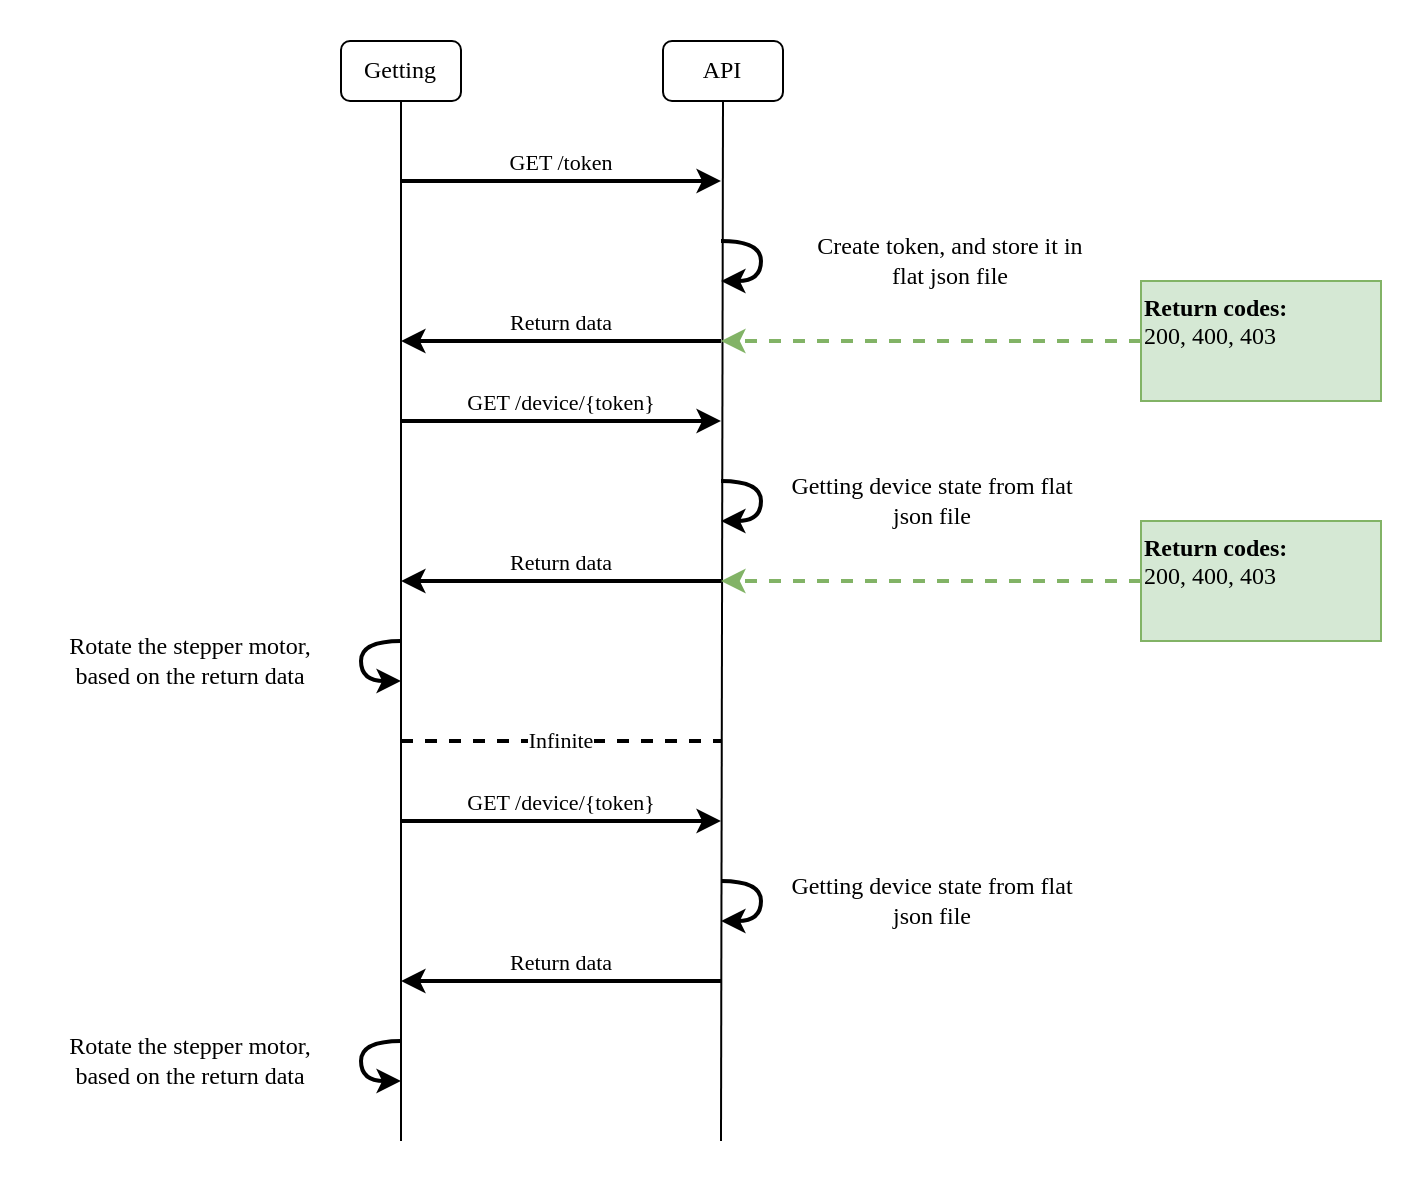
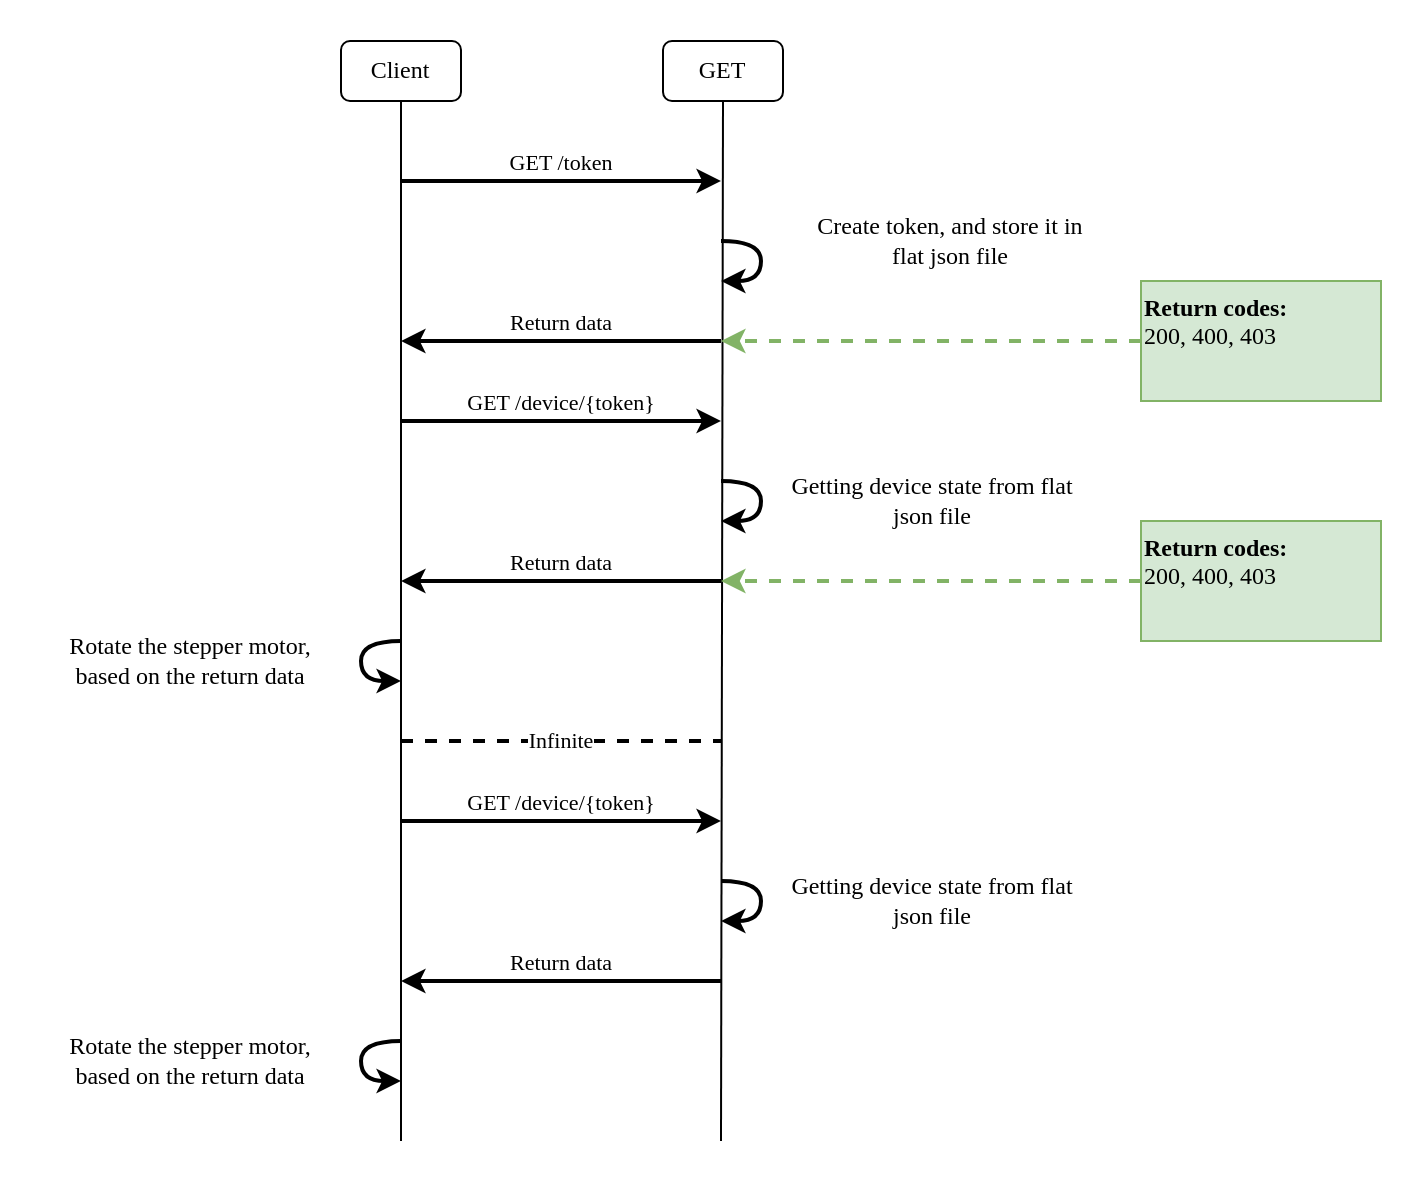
node "Getting": label "Getting" -> "Client"
node "API": label "API" -> "GET"
node "Create token, and store it in flat json file": moved (951, 261) -> (951, 241)
